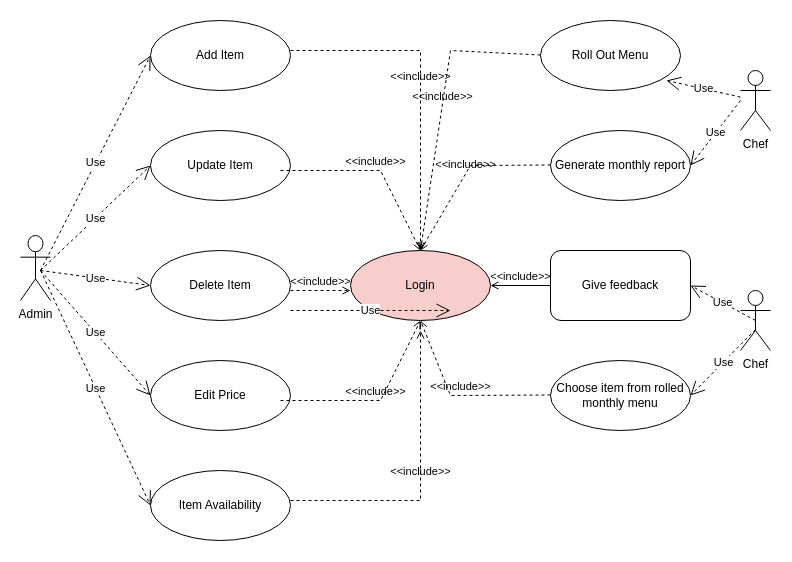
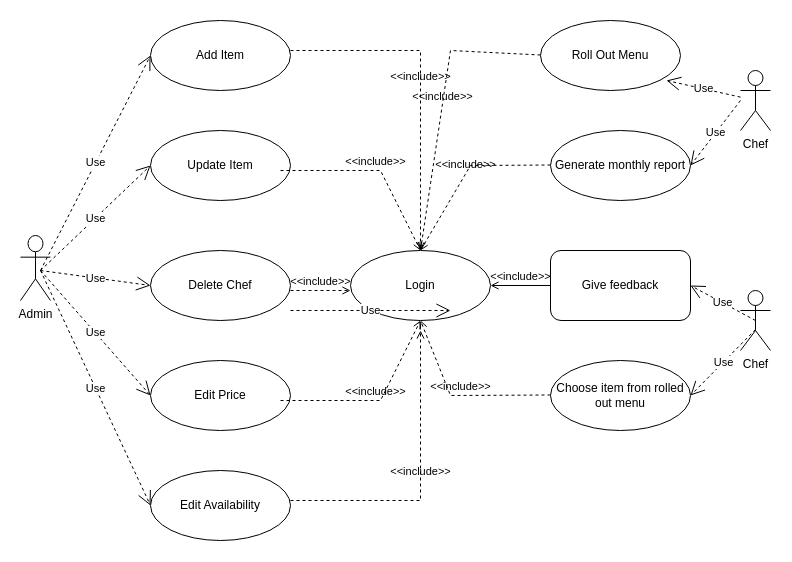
node "Delete Item": label "Delete Item" -> "Delete Chef"
node "Login": fillcolor #f8cecc -> #ffffff
node "Choose item from rolled monthly menu": label "Choose item from rolled monthly menu" -> "Choose item from rolled out menu"
node "Item Availability": label "Item Availability" -> "Edit Availability"
